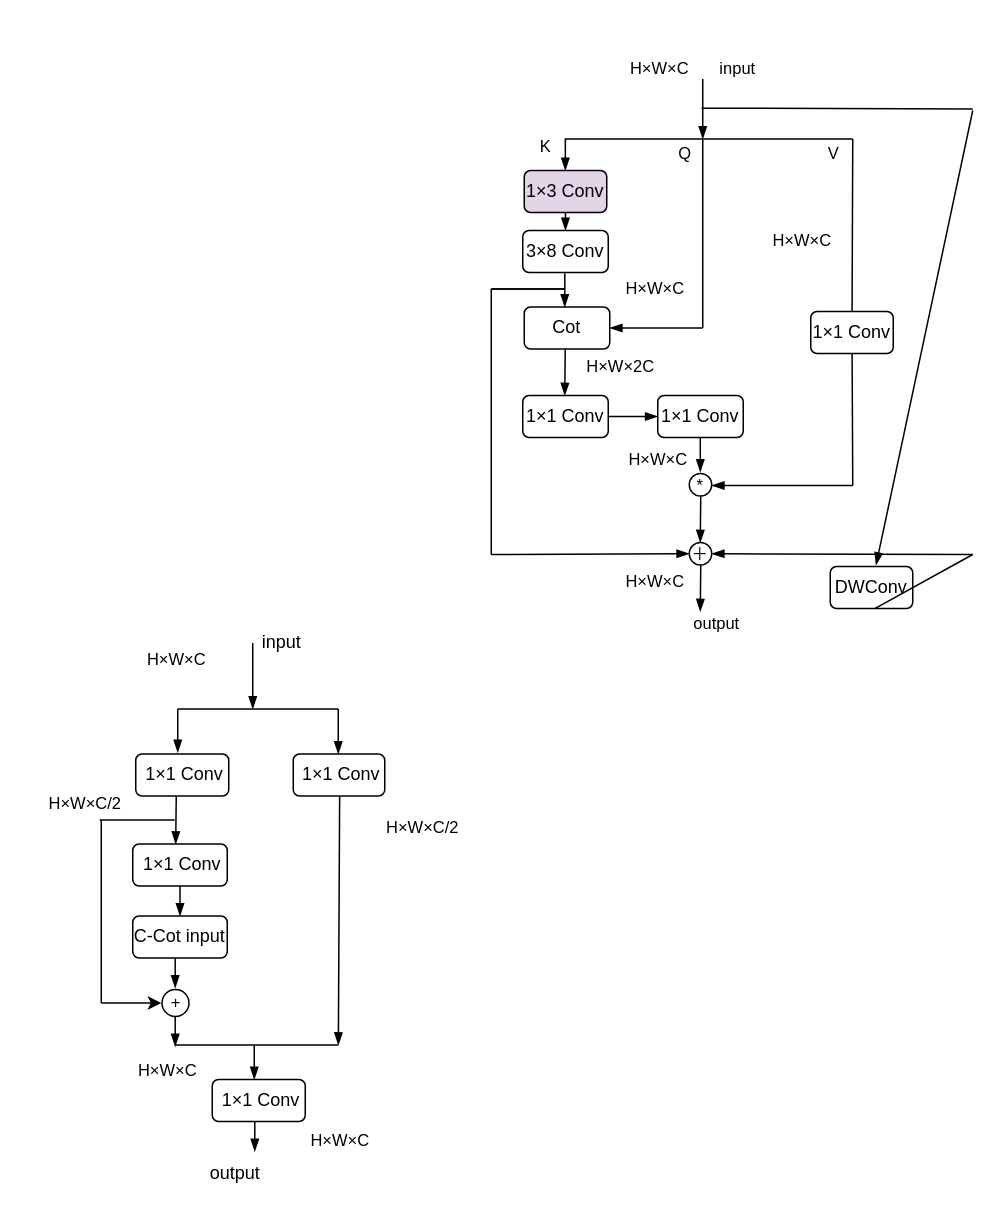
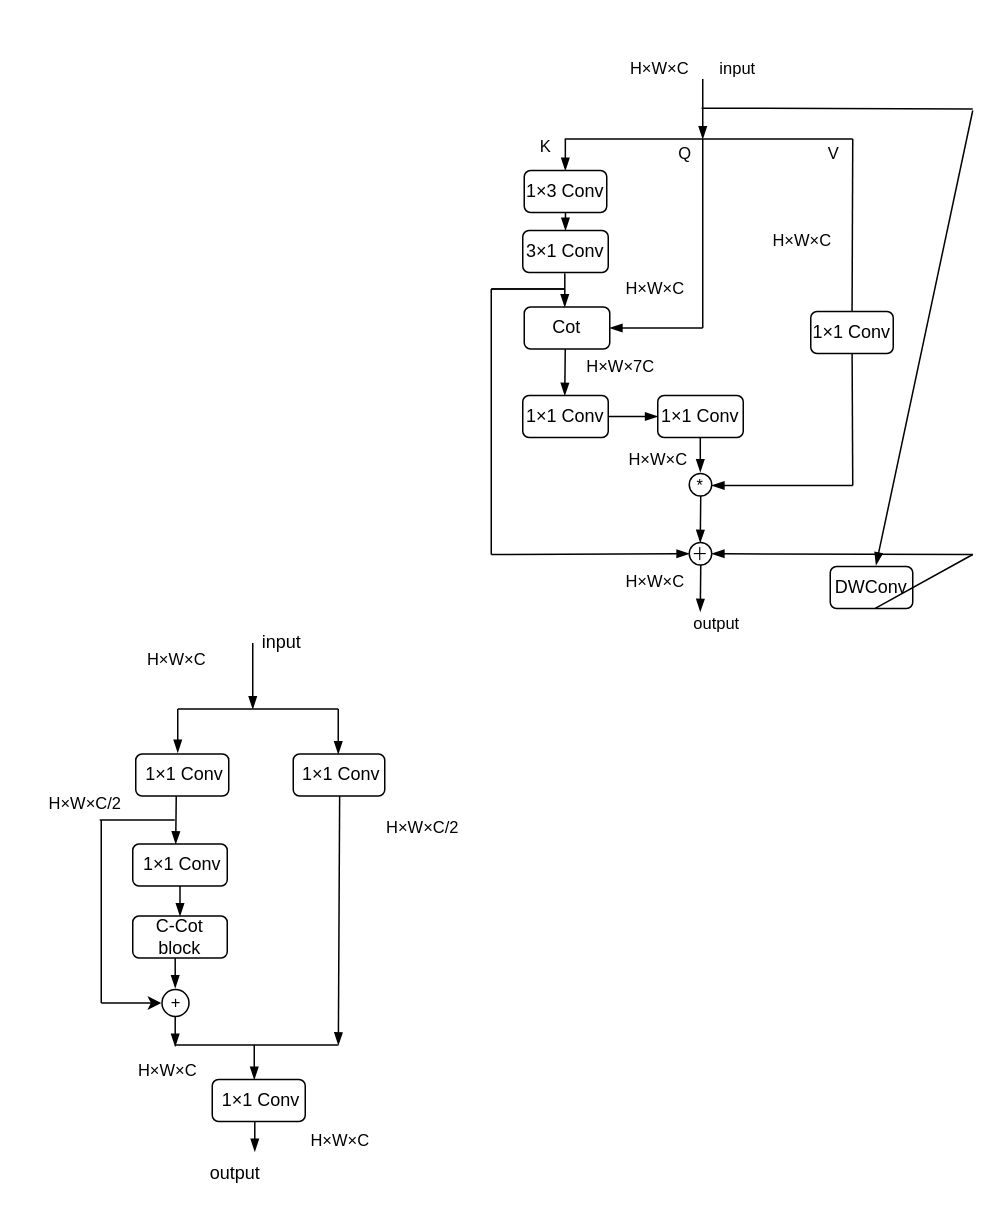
node "1×3 Conv": fillcolor #e1d5e7 -> #ffffff
node "3×8 Conv": label "3×8 Conv" -> "3×1 Conv"
node "H×W×2C": label "H×W×2C" -> "H×W×7C"
node "C-Cot input": label "C-Cot input" -> "C-Cot block"
